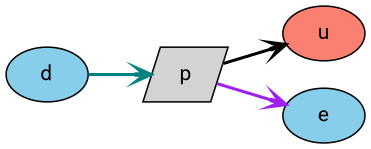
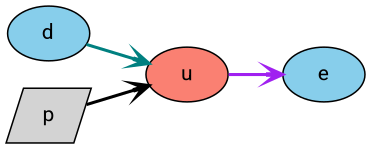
edge "d" -> "p": now "d" -> "u"
edge "p" -> "e": now "u" -> "e"
